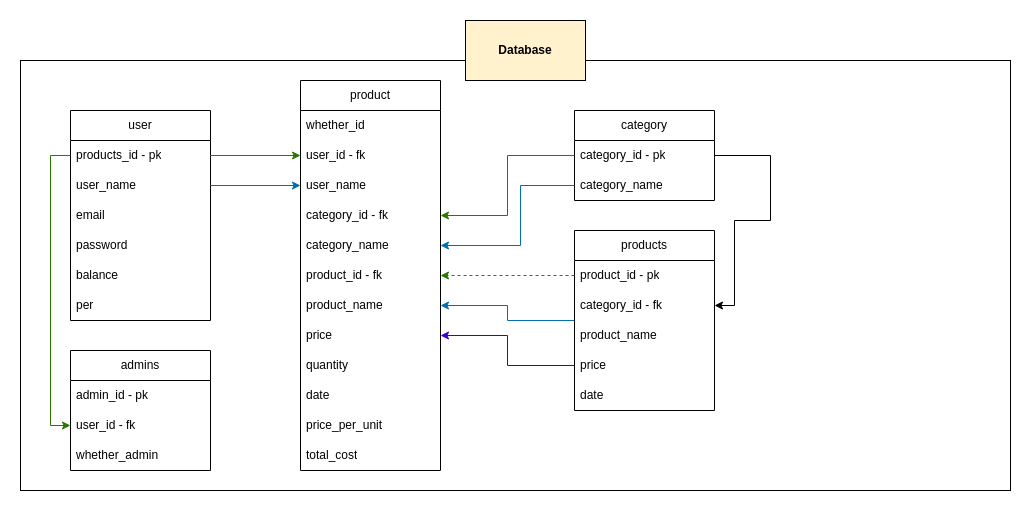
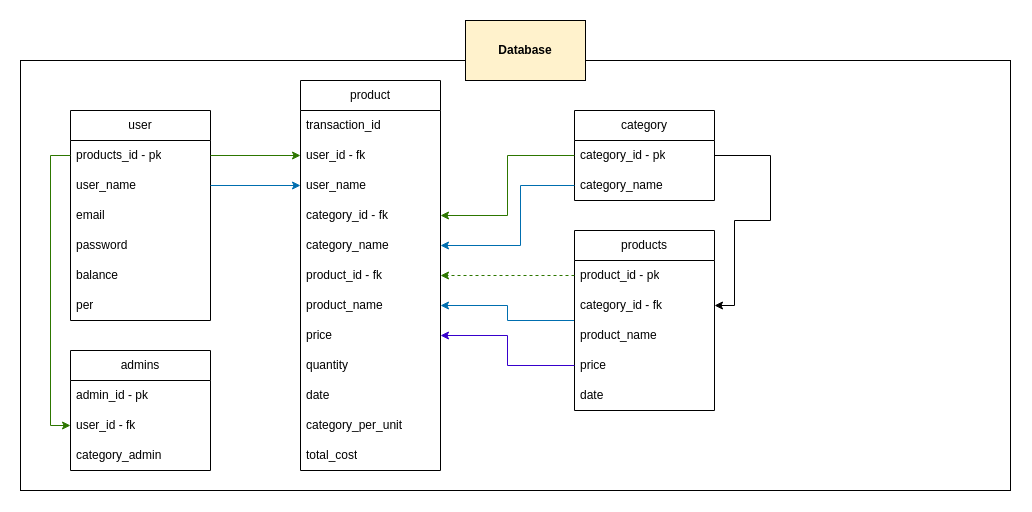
node "whether_id": label "whether_id" -> "transaction_id"
node "price_per_unit": label "price_per_unit" -> "category_per_unit"
node "whether_admin": label "whether_admin" -> "category_admin"
